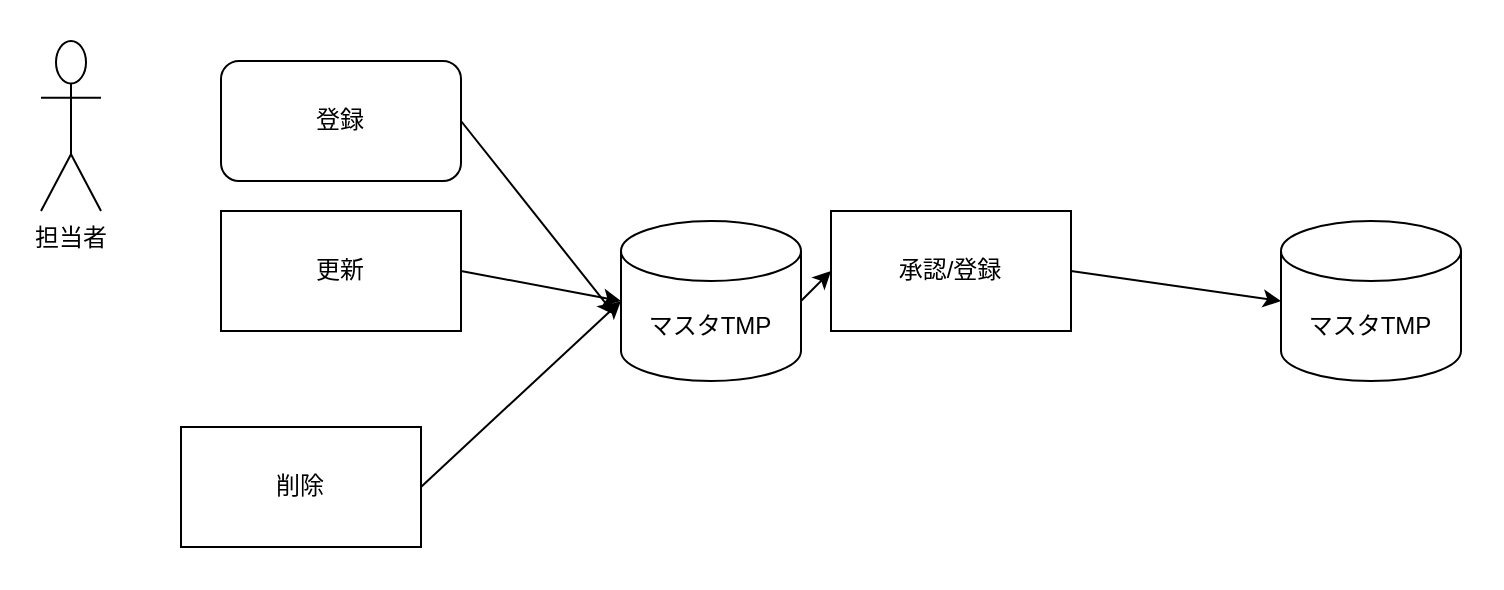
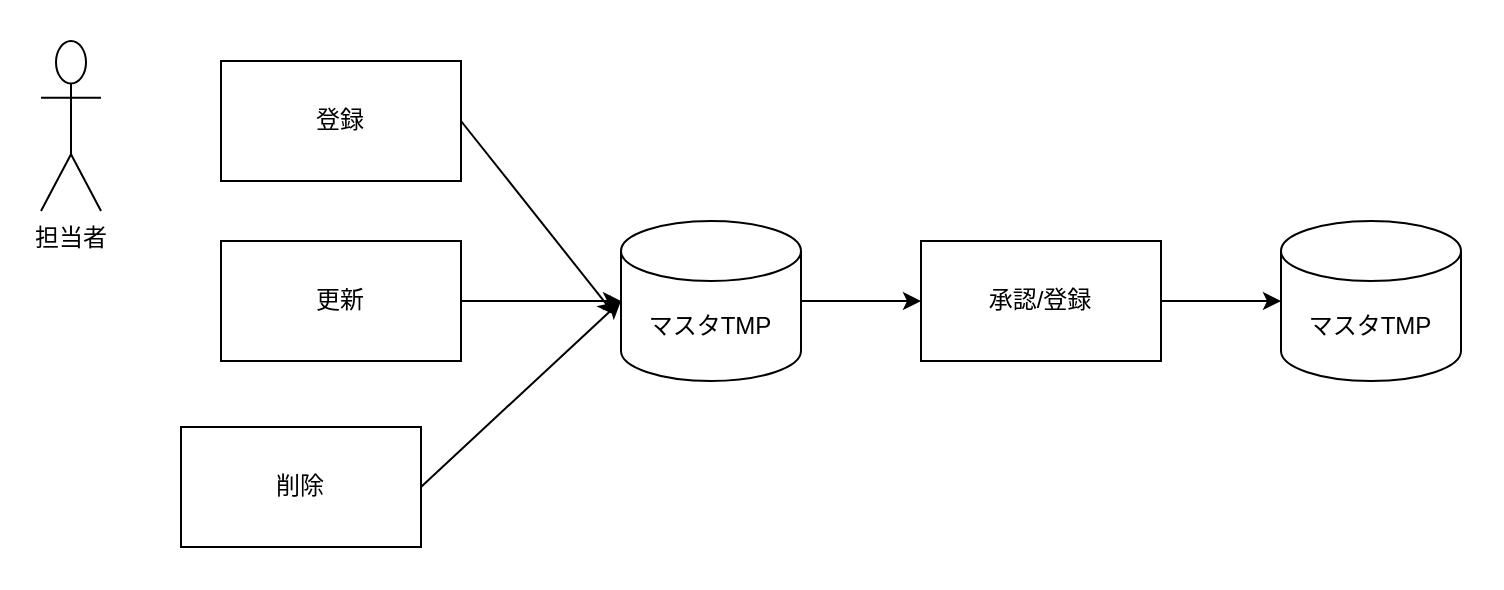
node "登録": shape rounded rectangle -> rectangle
node "更新": moved (341, 271) -> (341, 301)
node "承認/登録": moved (951, 271) -> (1041, 301)
